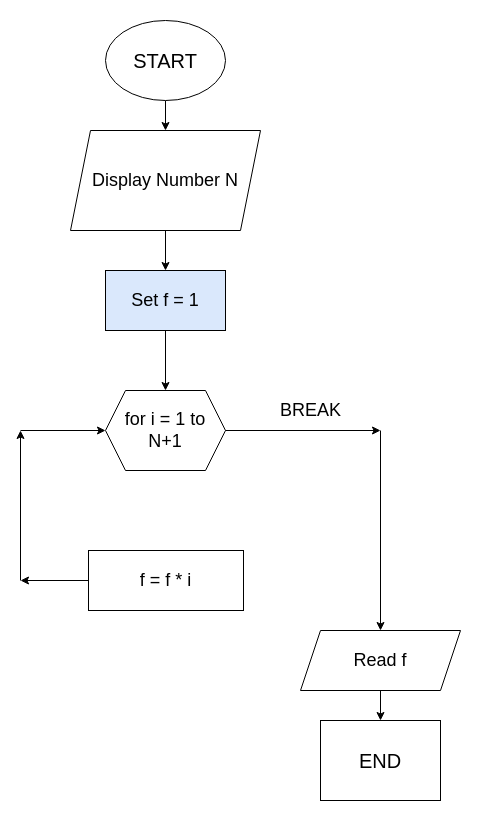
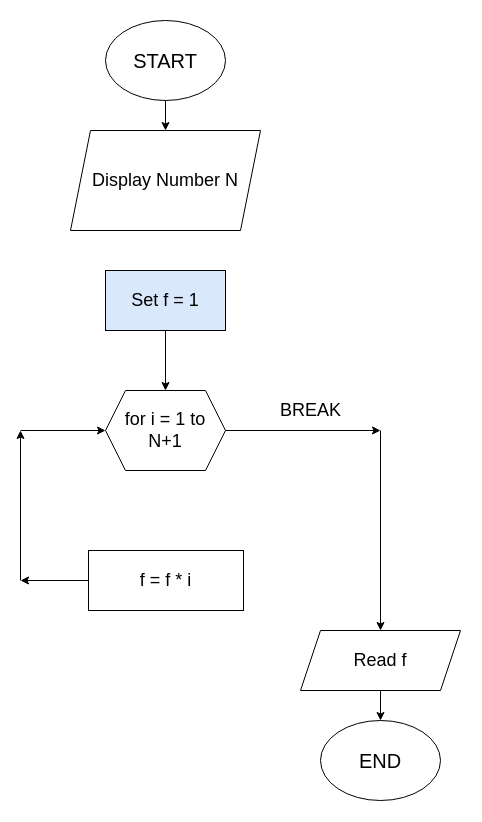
edge "Display Number N" -> "Set f = 1": removed
node "END": shape rectangle -> ellipse
